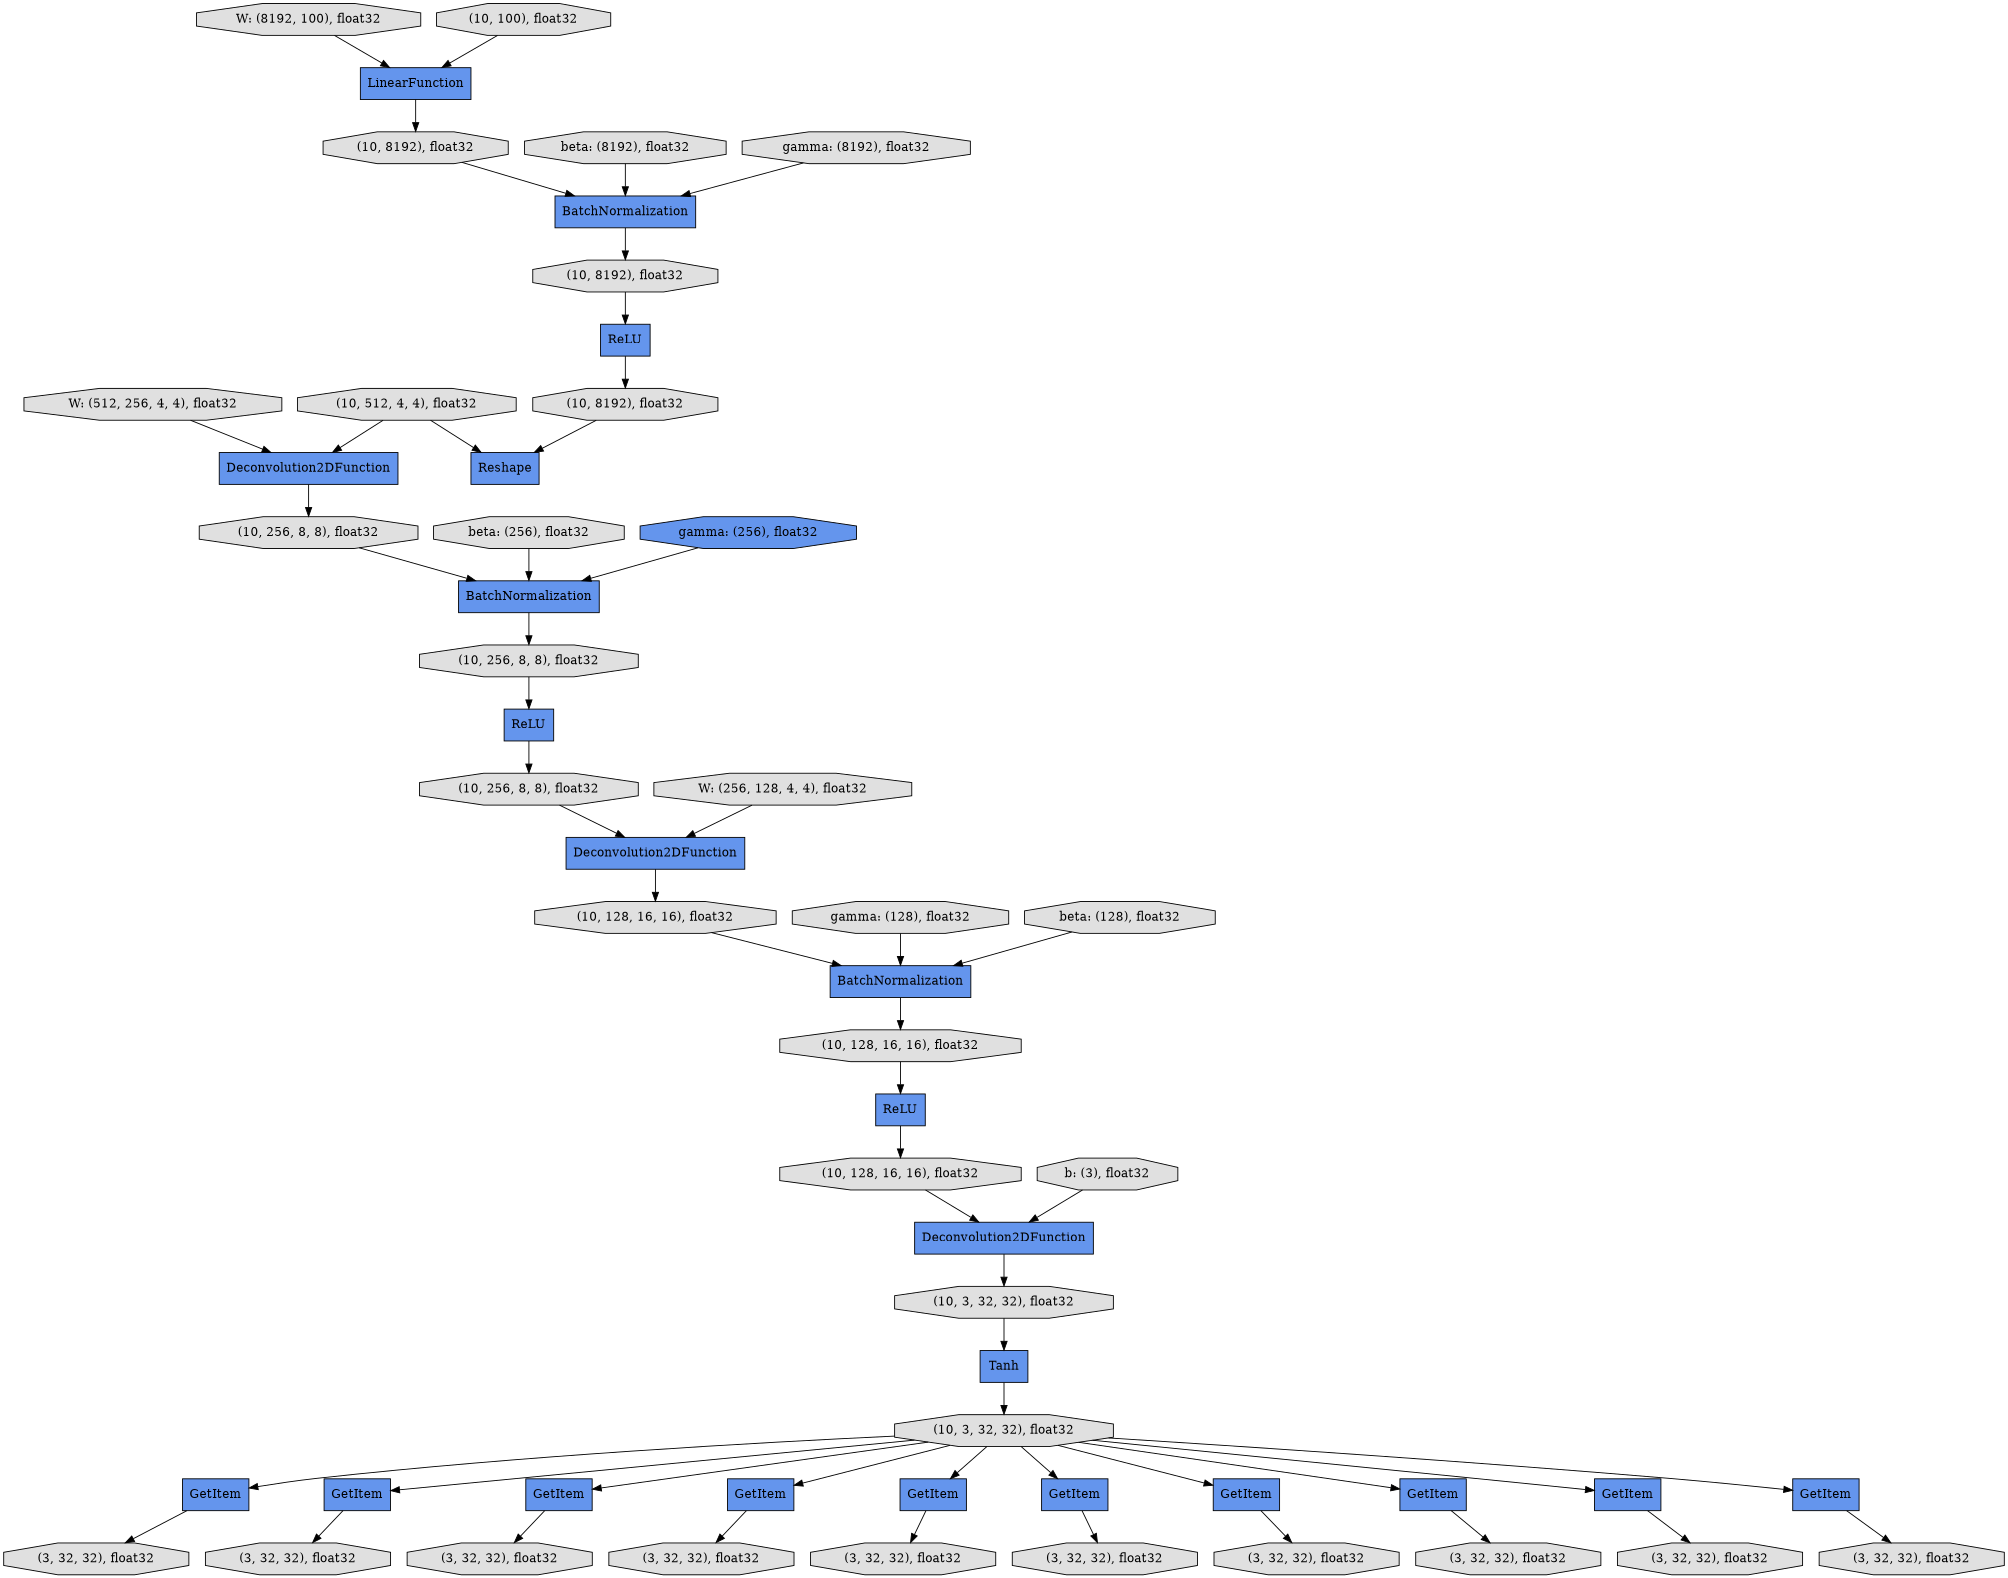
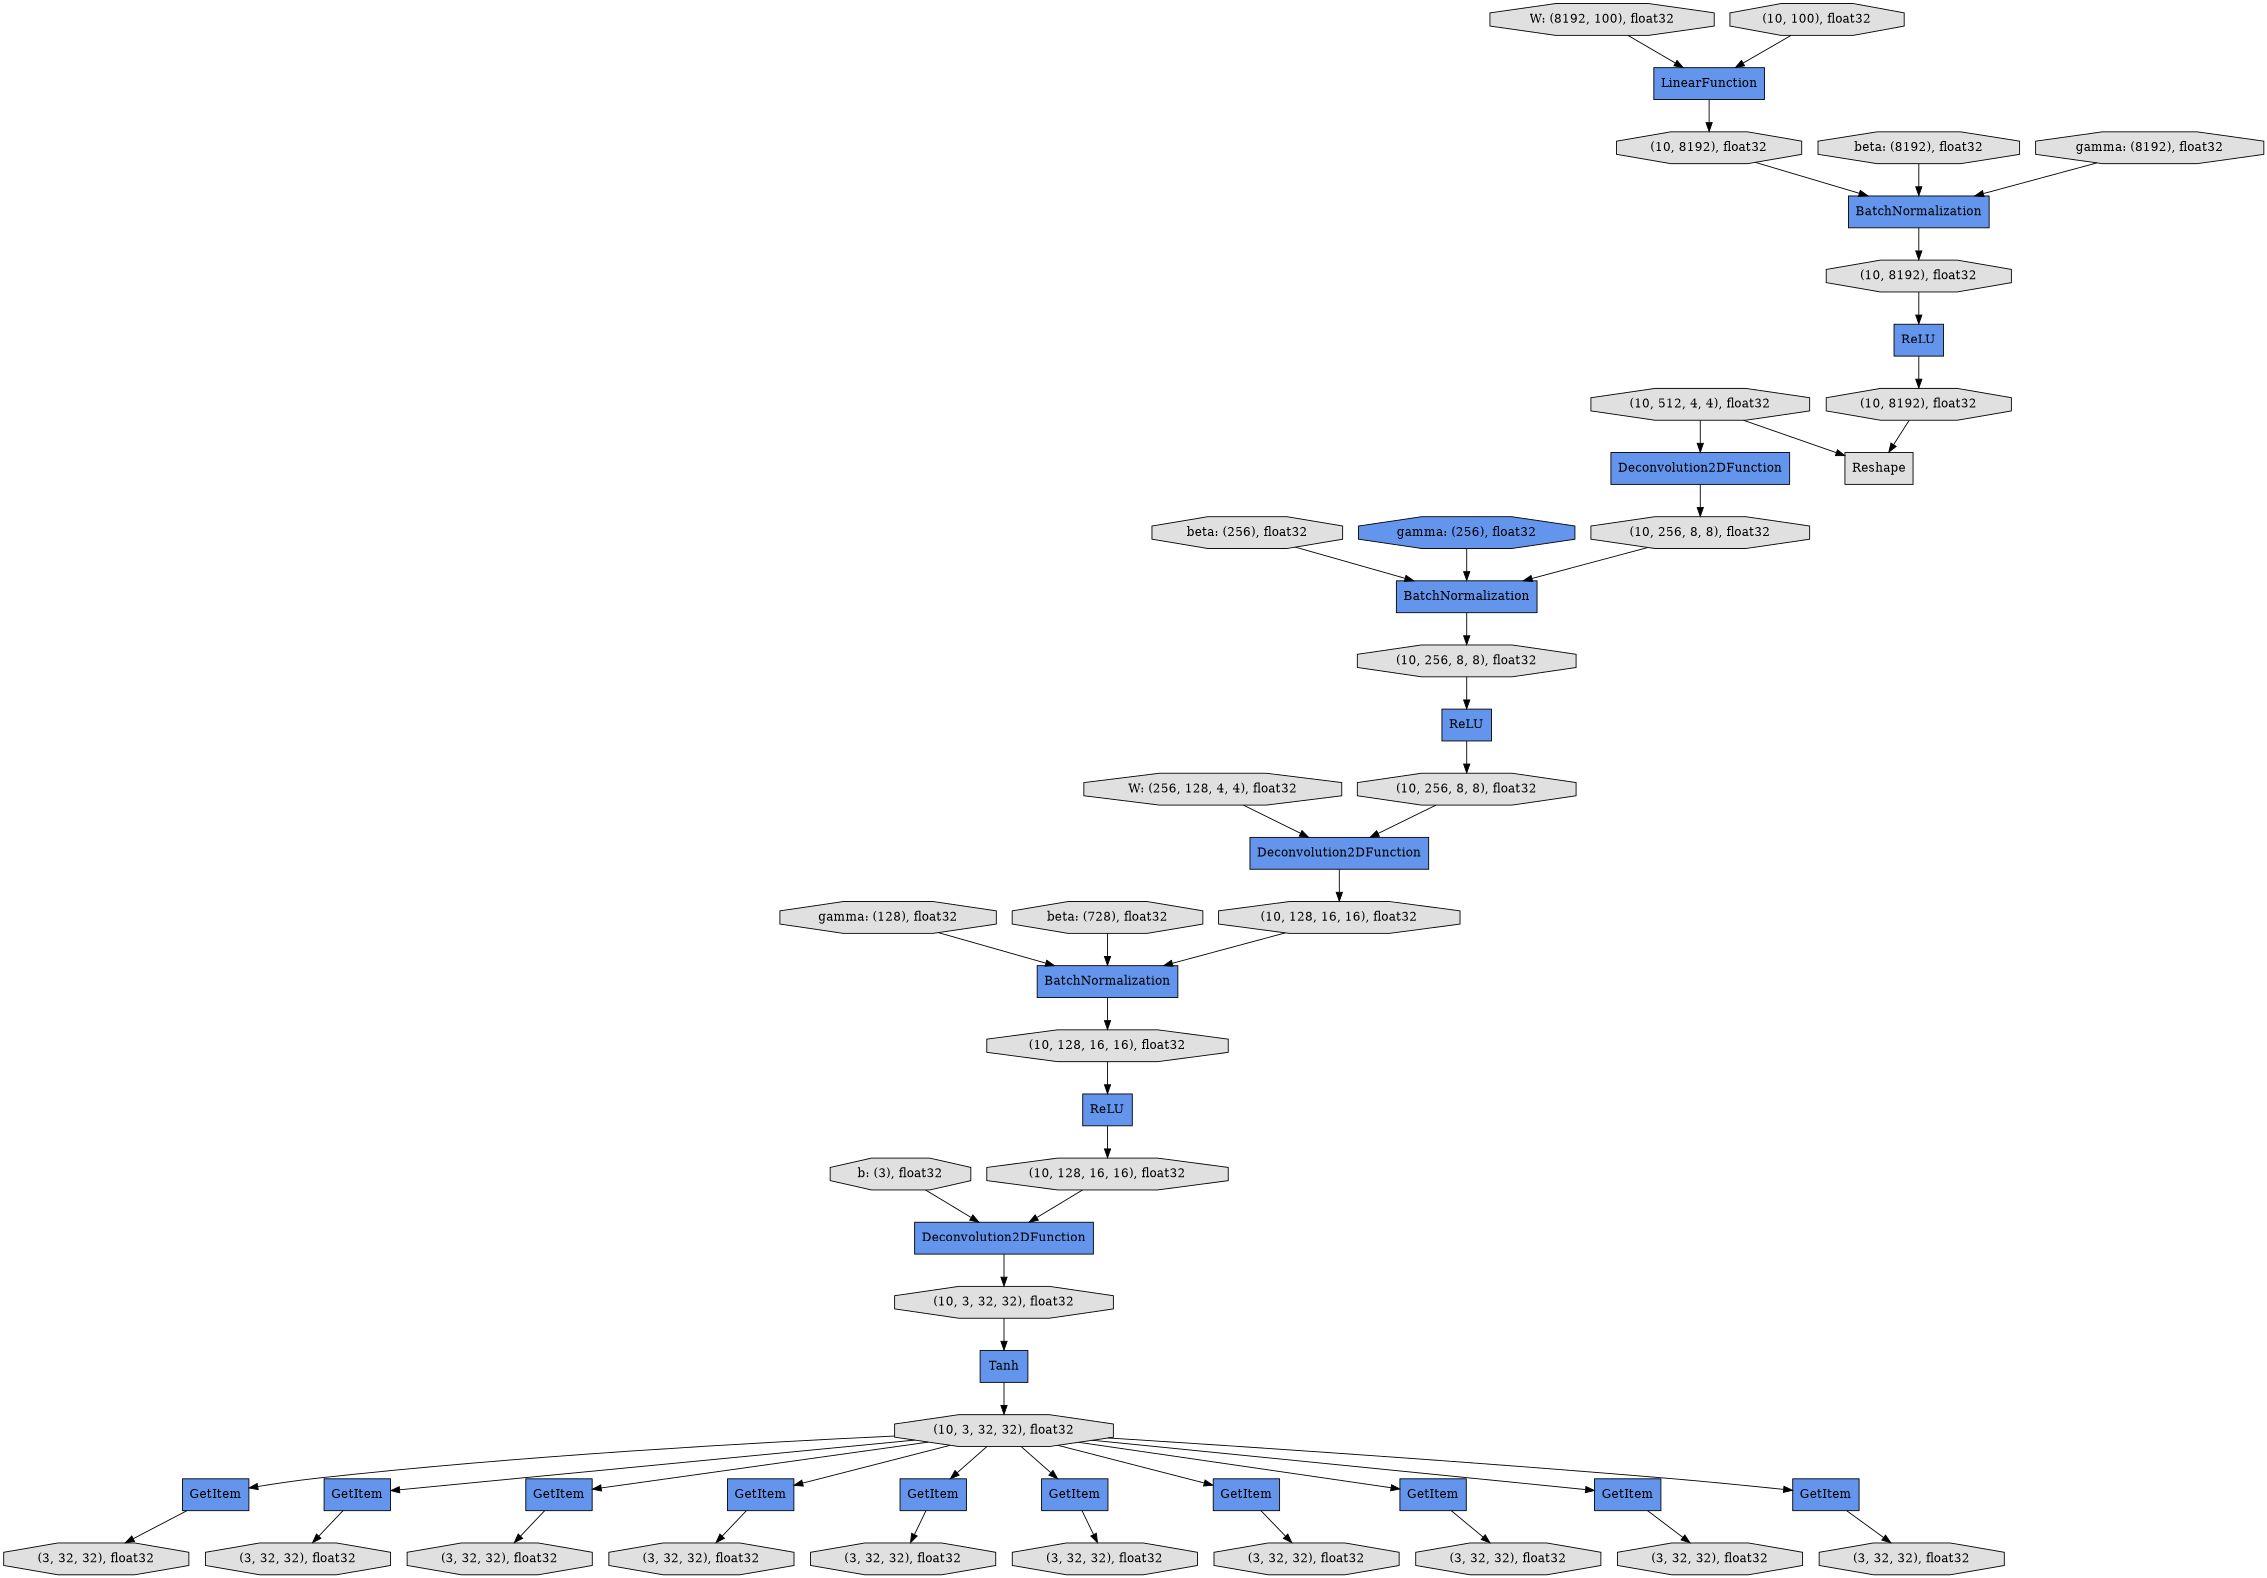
node "W: (512, 256, 4, 4), float32": removed
node "Reshape": fillcolor #6495ed -> #e0e0e0
node "beta: (128), float32": label "beta: (128), float32" -> "beta: (728), float32"
